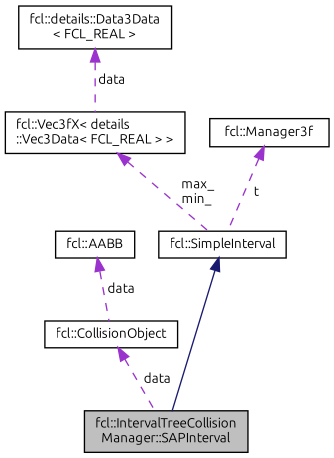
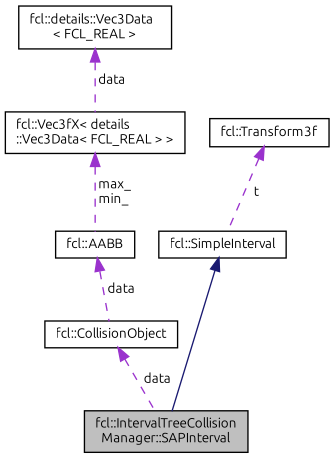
node "fcl::details::Data3Data < FCL_REAL >": label "fcl::details::Data3Data < FCL_REAL >" -> "fcl::details::Vec3Data < FCL_REAL >"
node "fcl::Manager3f": label "fcl::Manager3f" -> "fcl::Transform3f"
edge "fcl::SimpleInterval" -> "fcl::Vec3fX< details ::Vec3Data< FCL_REAL > >": now "fcl::AABB" -> "fcl::Vec3fX< details ::Vec3Data< FCL_REAL > >"
